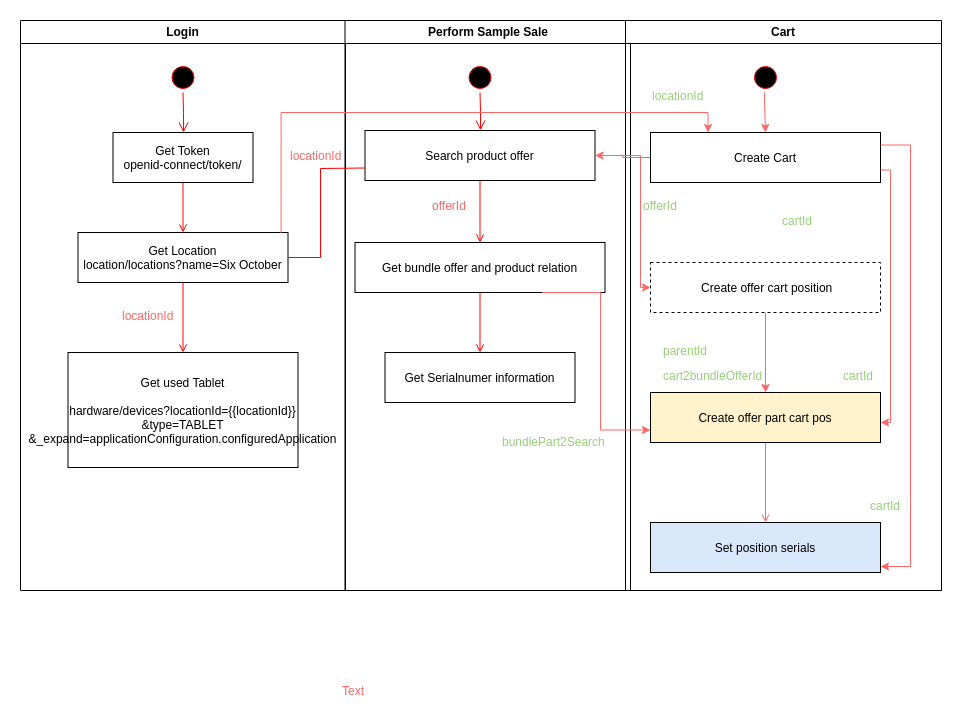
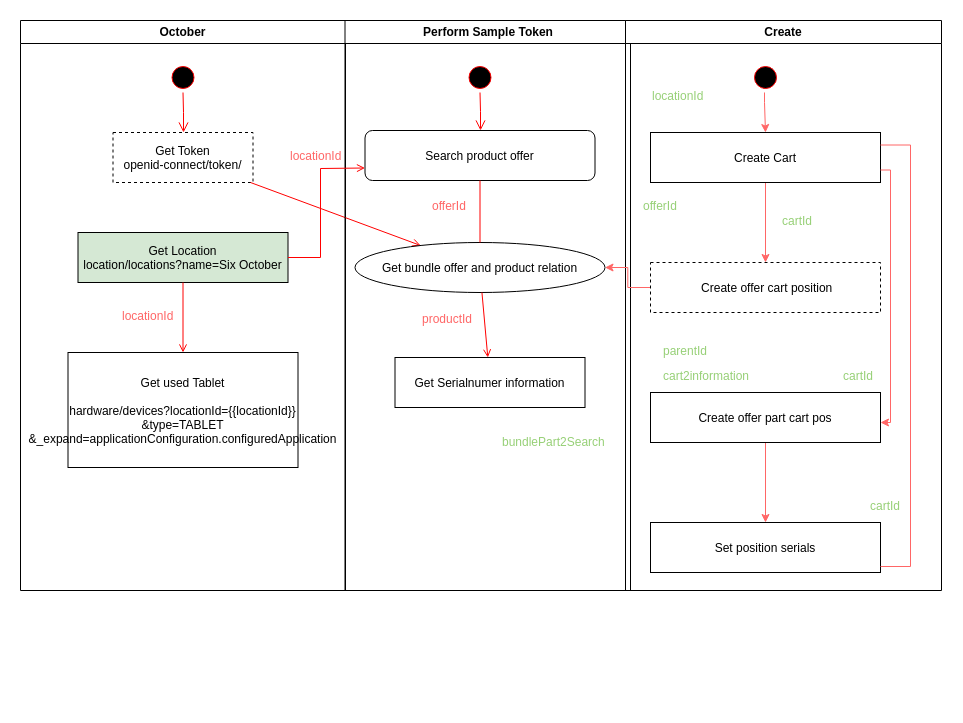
node "Login": label "Login" -> "October"
node "Perform Sample Sale": label "Perform Sample Sale" -> "Perform Sample Token"
node "Cart": label "Cart" -> "Create"
edge "Get Location location/locations?name=Six October" -> "Create Cart": removed
node "Search product offer": shape rectangle -> rounded rectangle
node "Get Token openid-connect/token/": style solid -> dashed
edge "Create Cart" -> "Search product offer": now "Create Cart" -> "Create offer cart position"
edge "Search product offer" -- "Get Location location/locations?name=Six October": arrowhead none -> open
edge "Get Token openid-connect/token/" -> "Get Location location/locations?name=Six October": now "Get Token openid-connect/token/" -> "Get bundle offer and product relation"
edge "Search product offer" -> "Create offer cart position": removed
edge "Search product offer" -> "Get bundle offer and product relation": arrowhead open -> none
node "Get Location location/locations?name=Six October": fillcolor #ffffff -> #d5e8d4
node "Get bundle offer and product relation": shape rectangle -> ellipse
node "productId": added
edge "Get bundle offer and product relation" -> "Create offer part cart pos": removed
edge "Create offer cart position" -> "Create offer part cart pos": now "Create offer cart position" -> "Get bundle offer and product relation"
node "cart2bundleOfferId": label "cart2bundleOfferId" -> "cart2information"
node "Get Serialnumer information": moved (480, 378) -> (490, 383)
node "Create offer part cart pos": fillcolor #fff2cc -> #ffffff
edge "Create offer part cart pos" -> "Set position serials": arrowhead open -> classic
node "Set position serials": fillcolor #dae8fc -> #ffffff
edge "Create Cart" -> "Set position serials": arrowhead classic -> none
node "Text": removed
